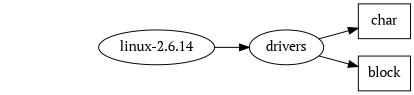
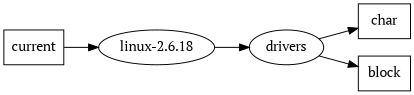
node "current": added
node "linux-2.6.14": label "linux-2.6.14" -> "linux-2.6.18"
